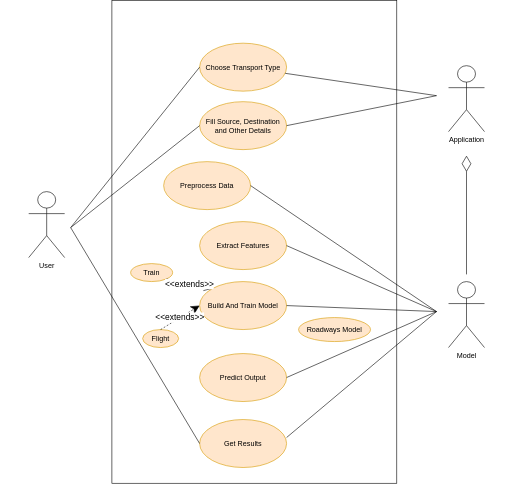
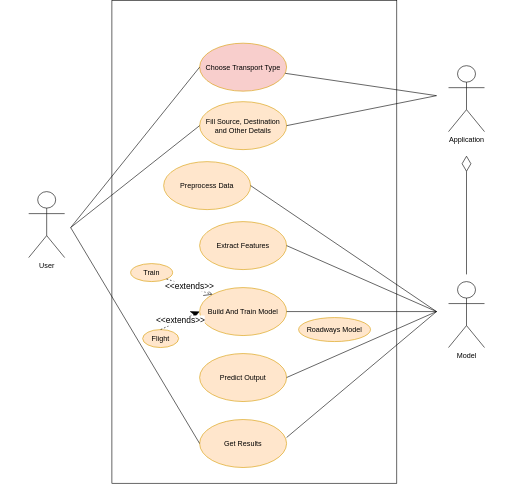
node "Choose Transport Type": fillcolor #ffe6cc -> #f8cecc
node "Build And Train Model": moved (243, 306) -> (243, 312)
